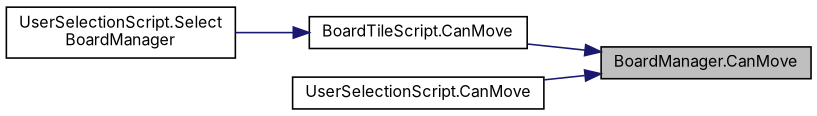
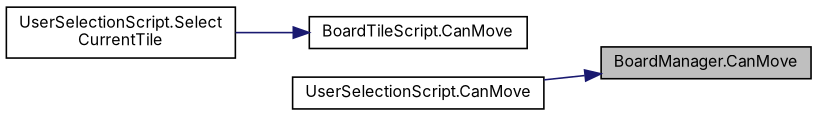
node "UserSelectionScript.Select BoardManager": label "UserSelectionScript.Select BoardManager" -> "UserSelectionScript.Select CurrentTile"
edge "BoardTileScript.CanMove" -> "BoardManager.CanMove": removed
